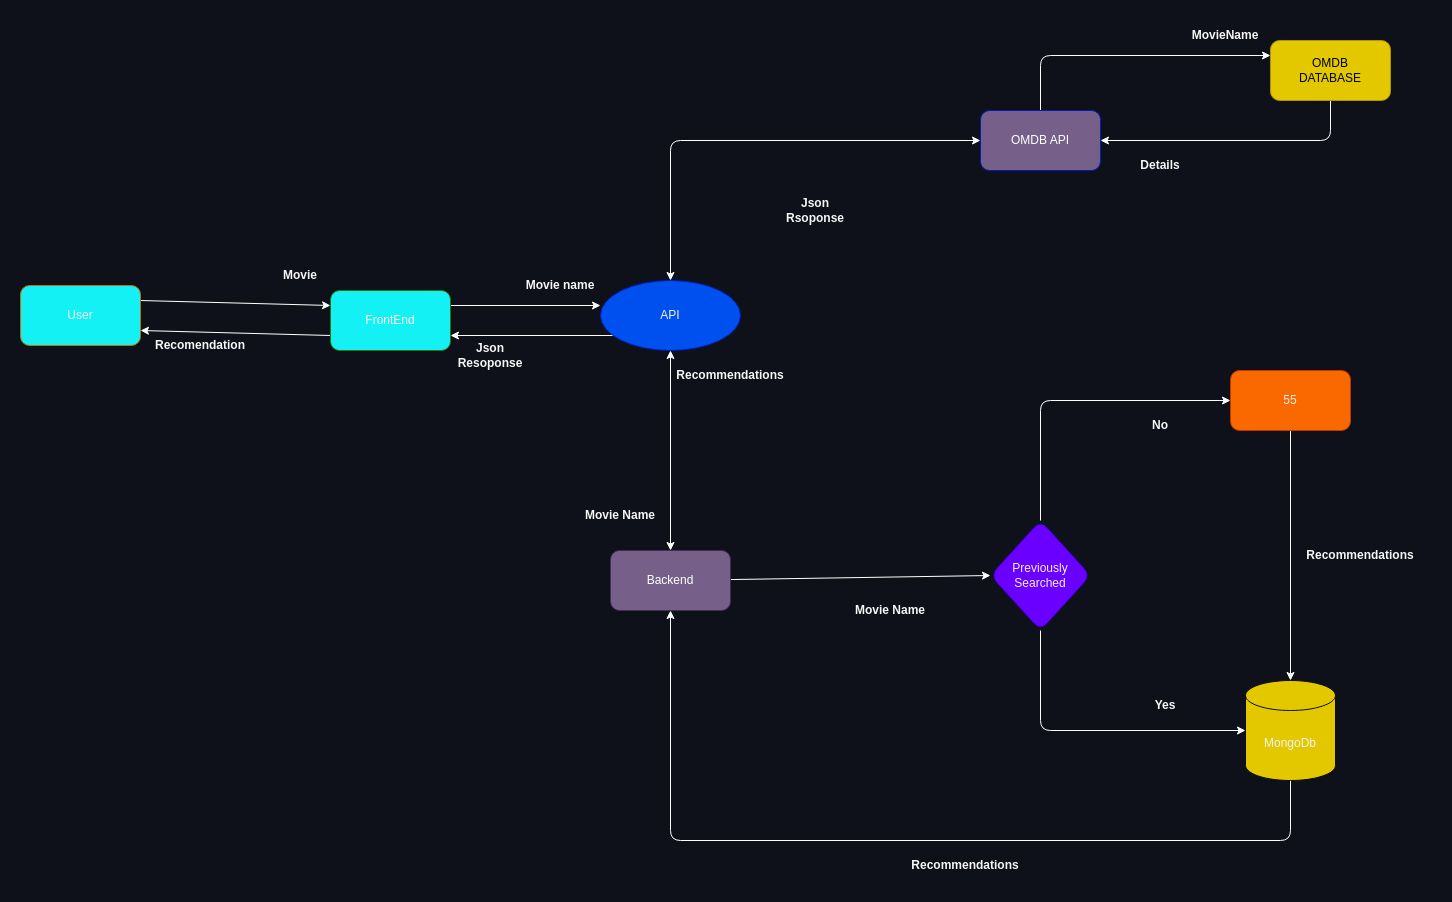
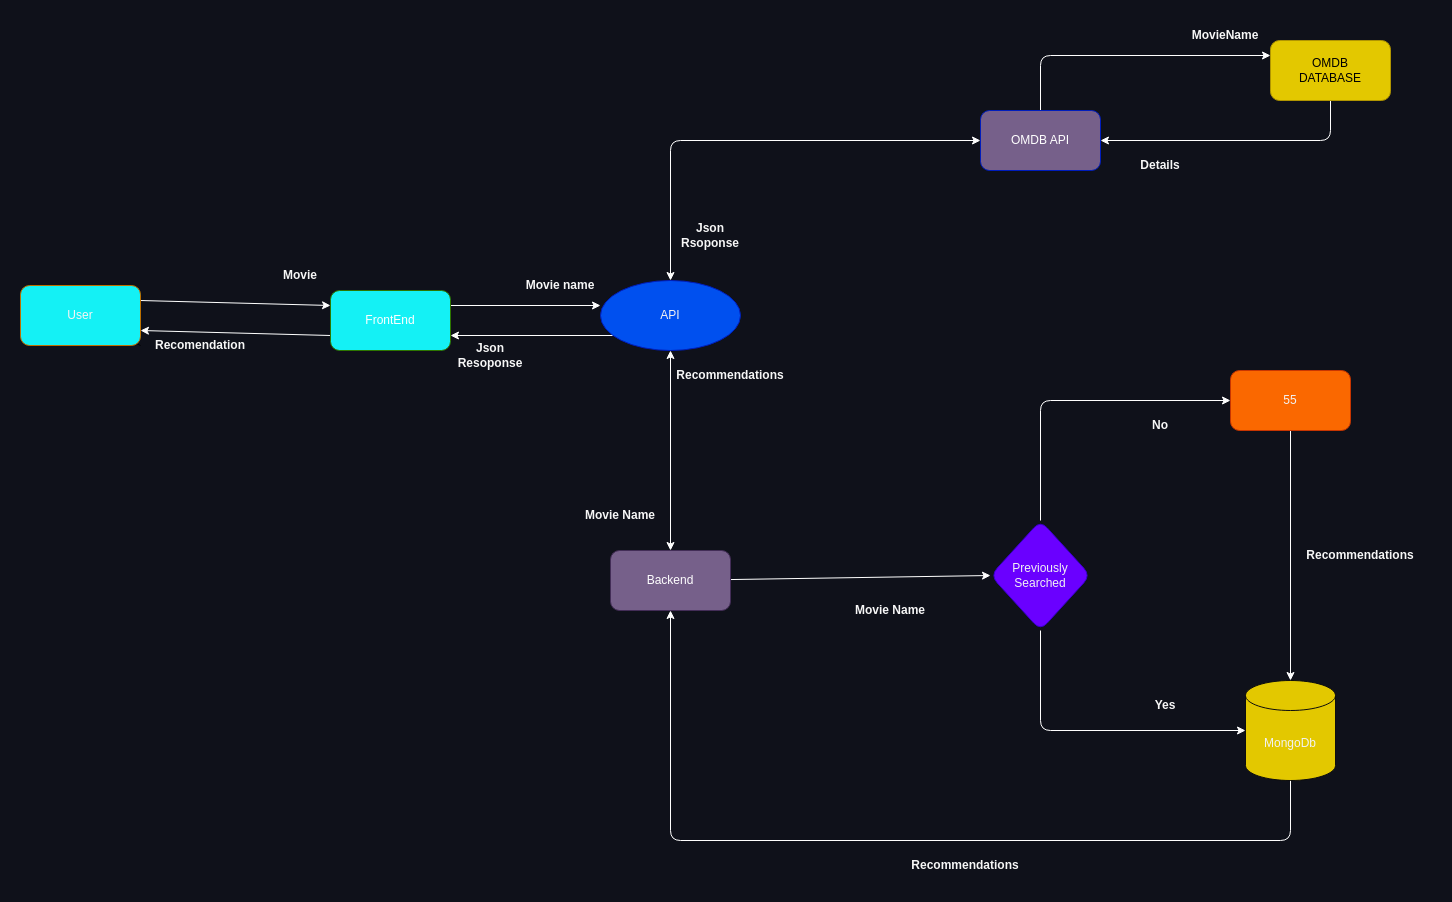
node "Json Rsoponse": moved (816, 211) -> (711, 236)
